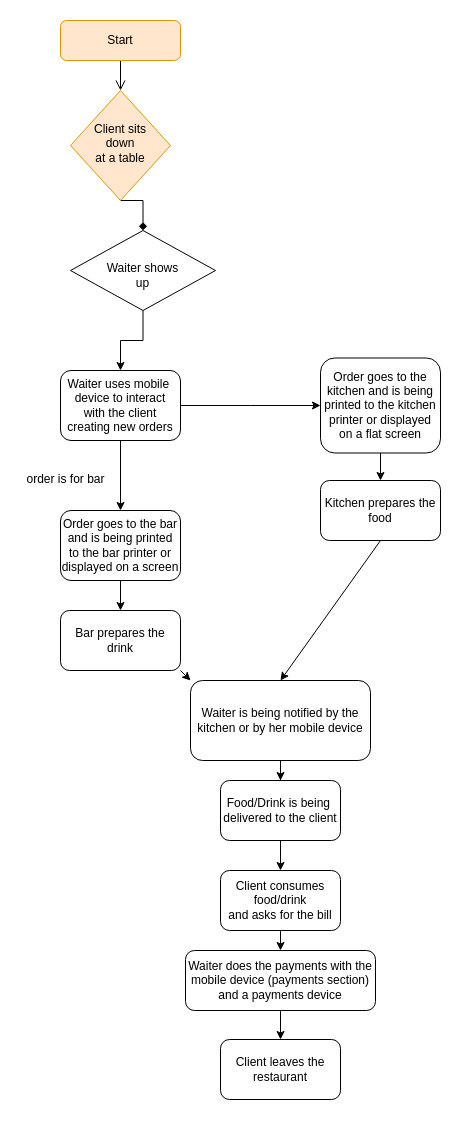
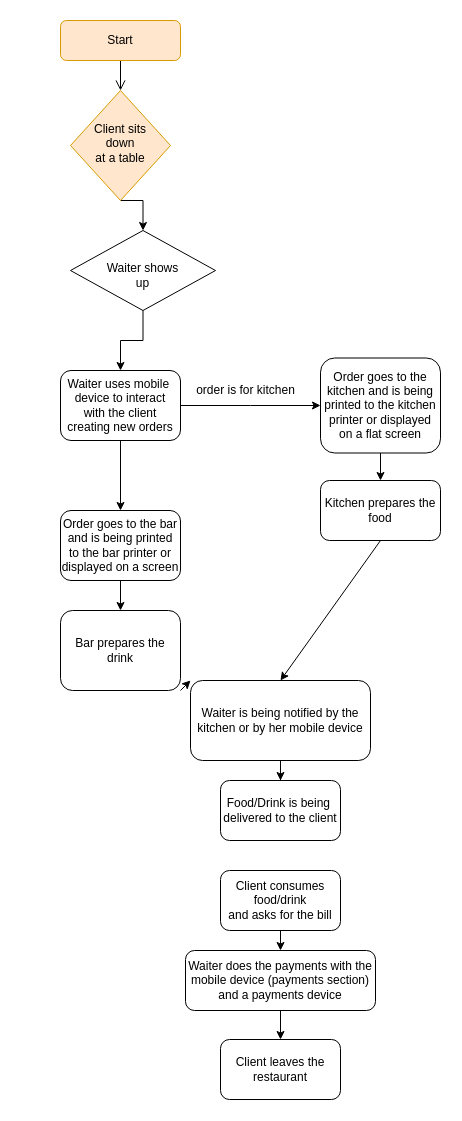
edge "Client sits down at a table" -> "Waiter shows up": arrowhead diamond -> classic
node "order is for kitchen": added
node "order is for bar": removed
node "Bar prepares the drink": size 120x60 -> 120x80
edge "Food/Drink is being delivered to the client" -> "Client consumes food/drink and asks for the bill": removed
